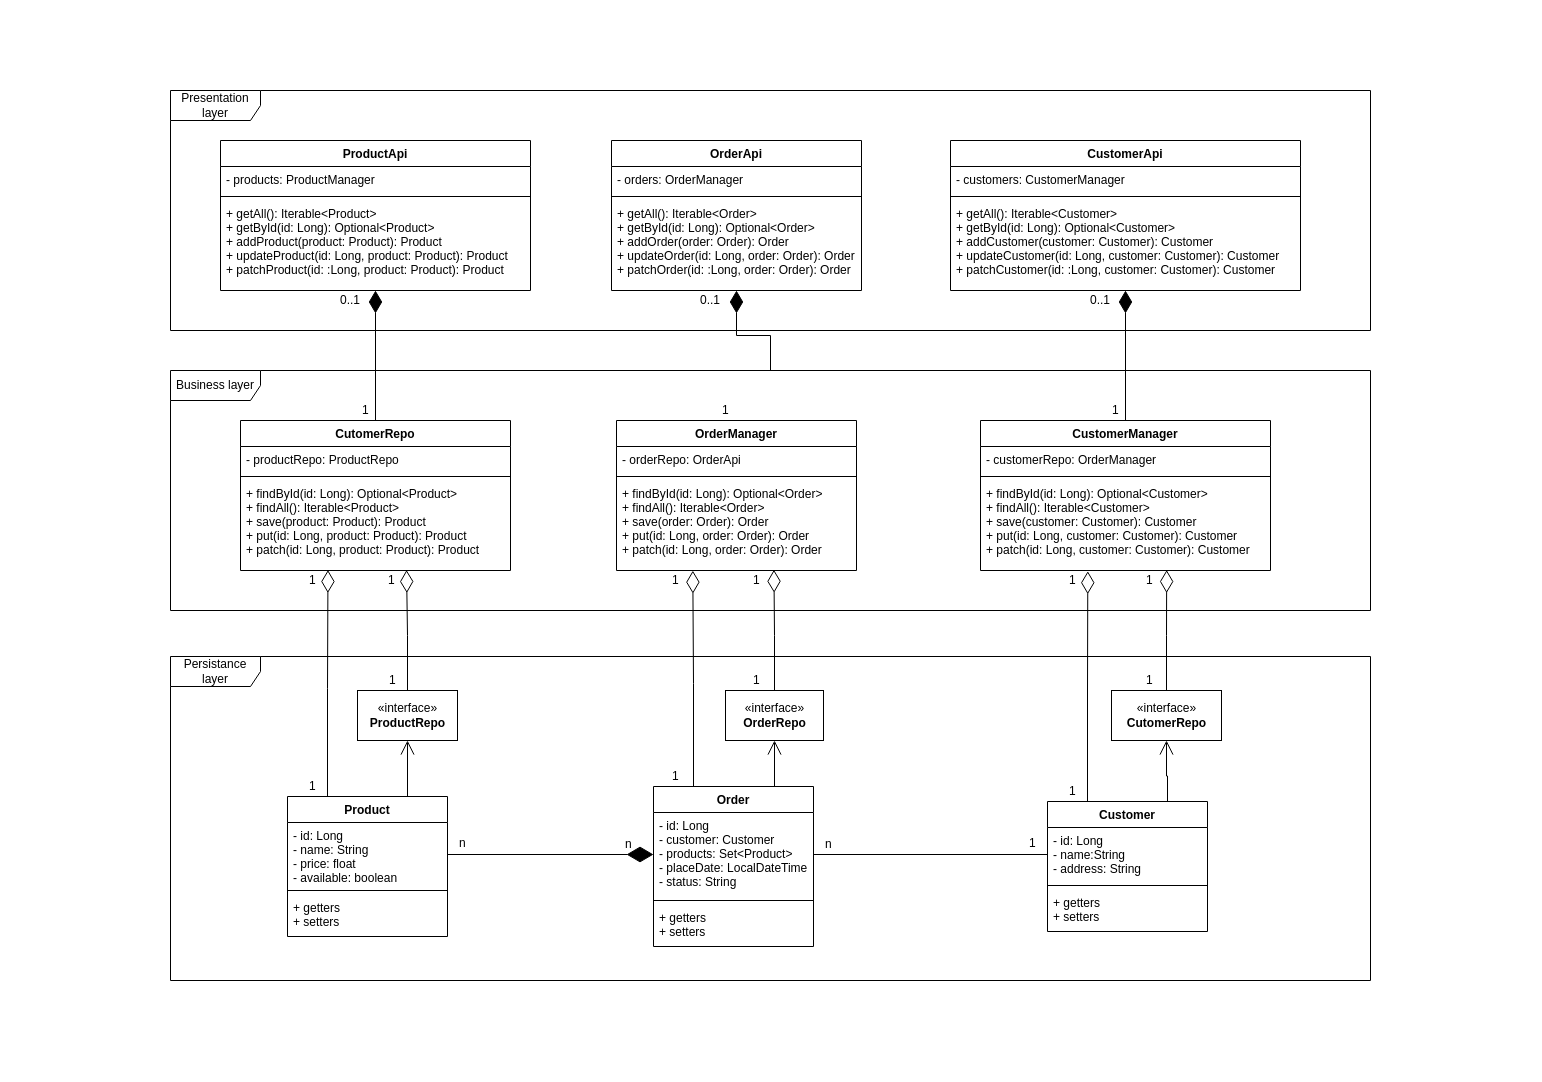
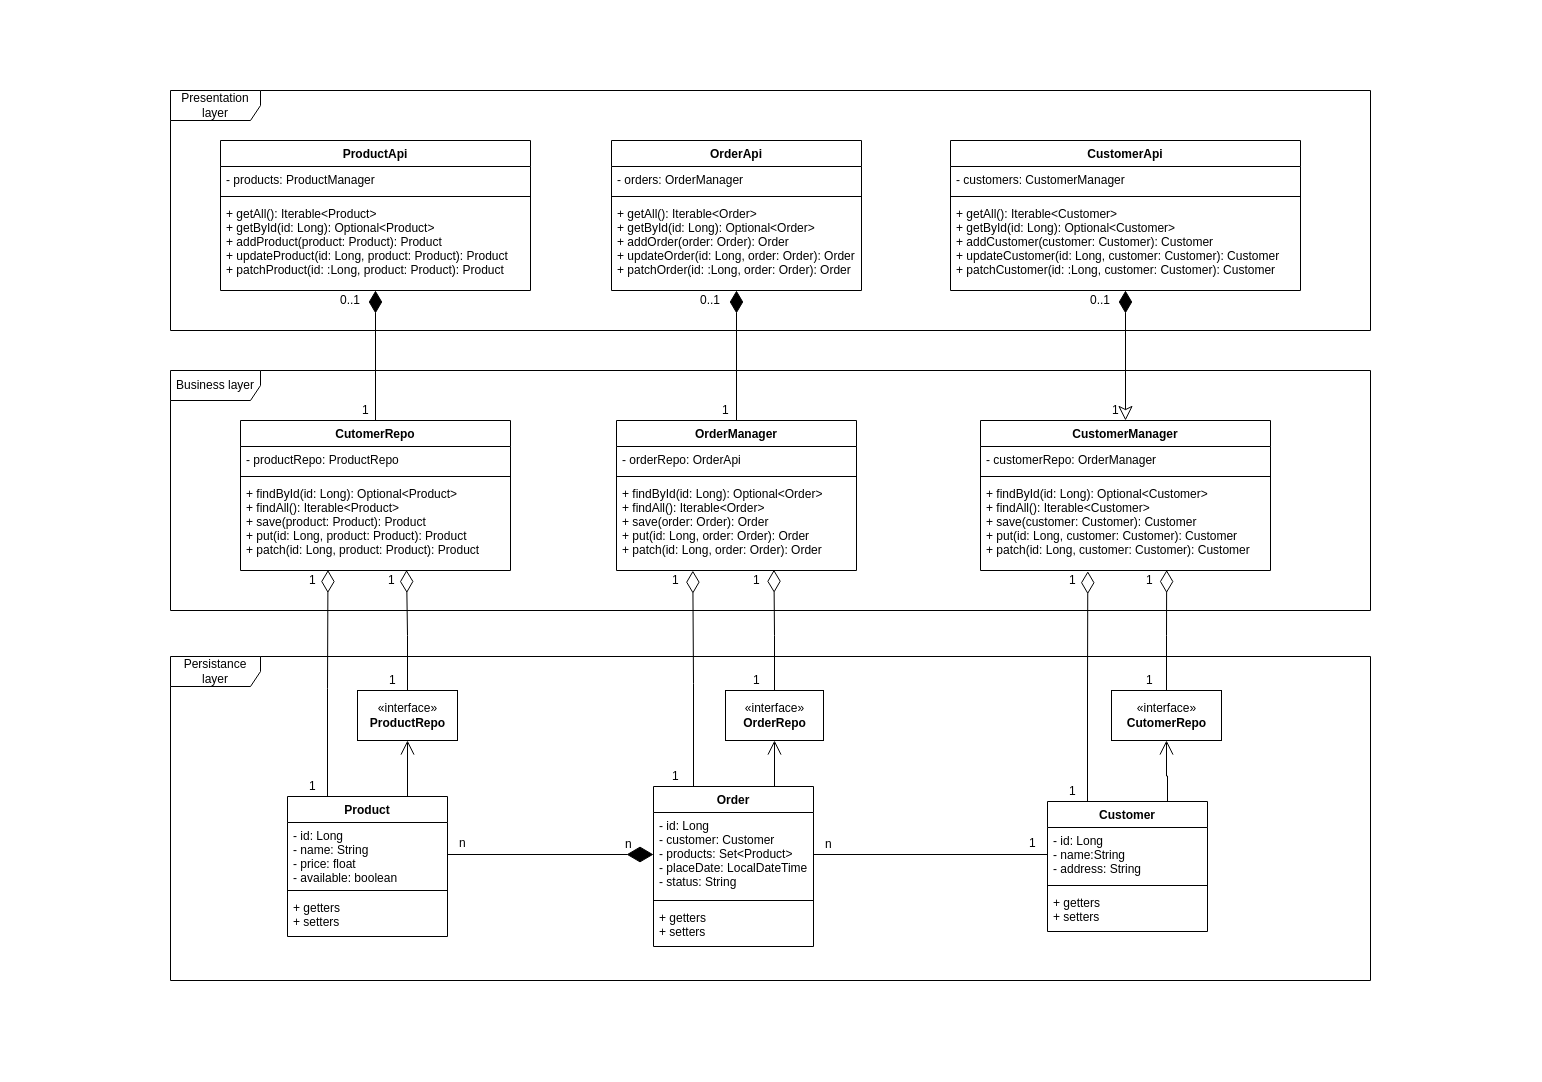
edge "Business layer" -> "OrderApi": now "OrderManager" -> "OrderApi"
edge "CustomerManager" -> "CustomerApi": arrowhead none -> classic
